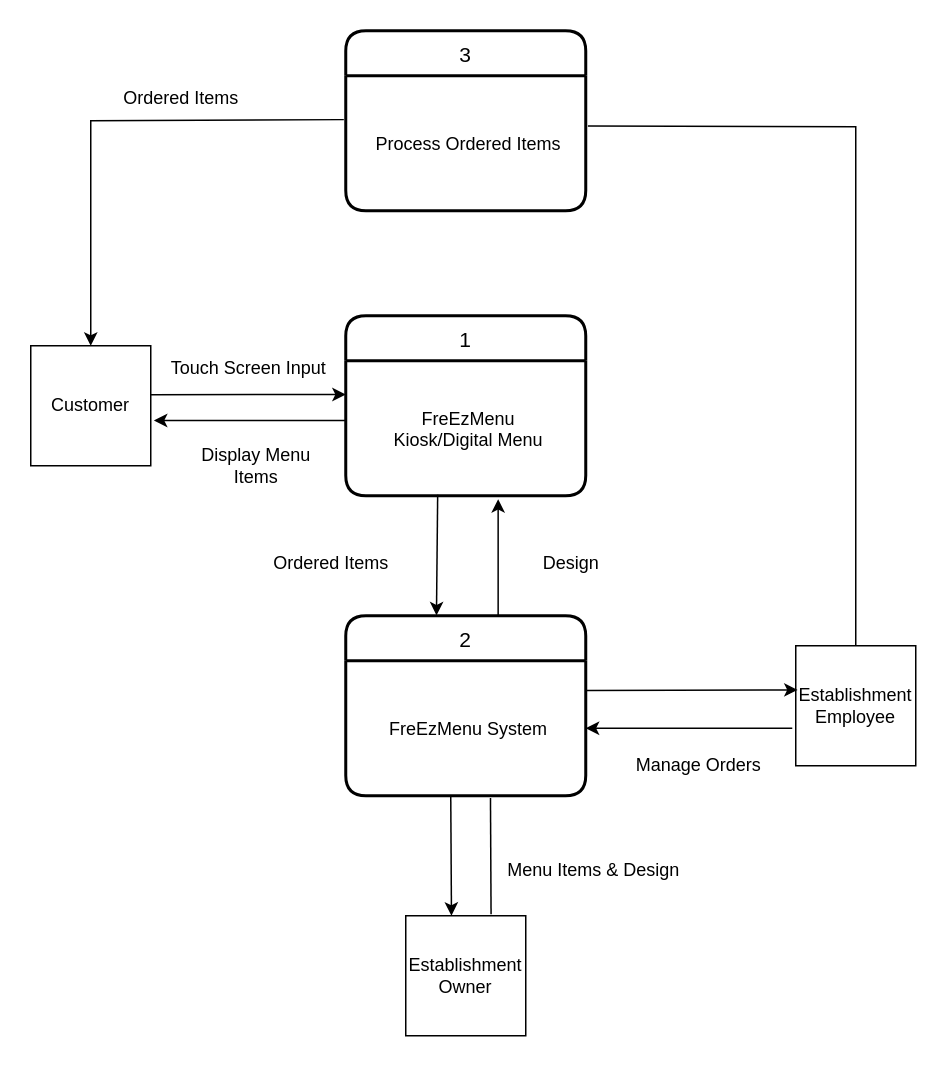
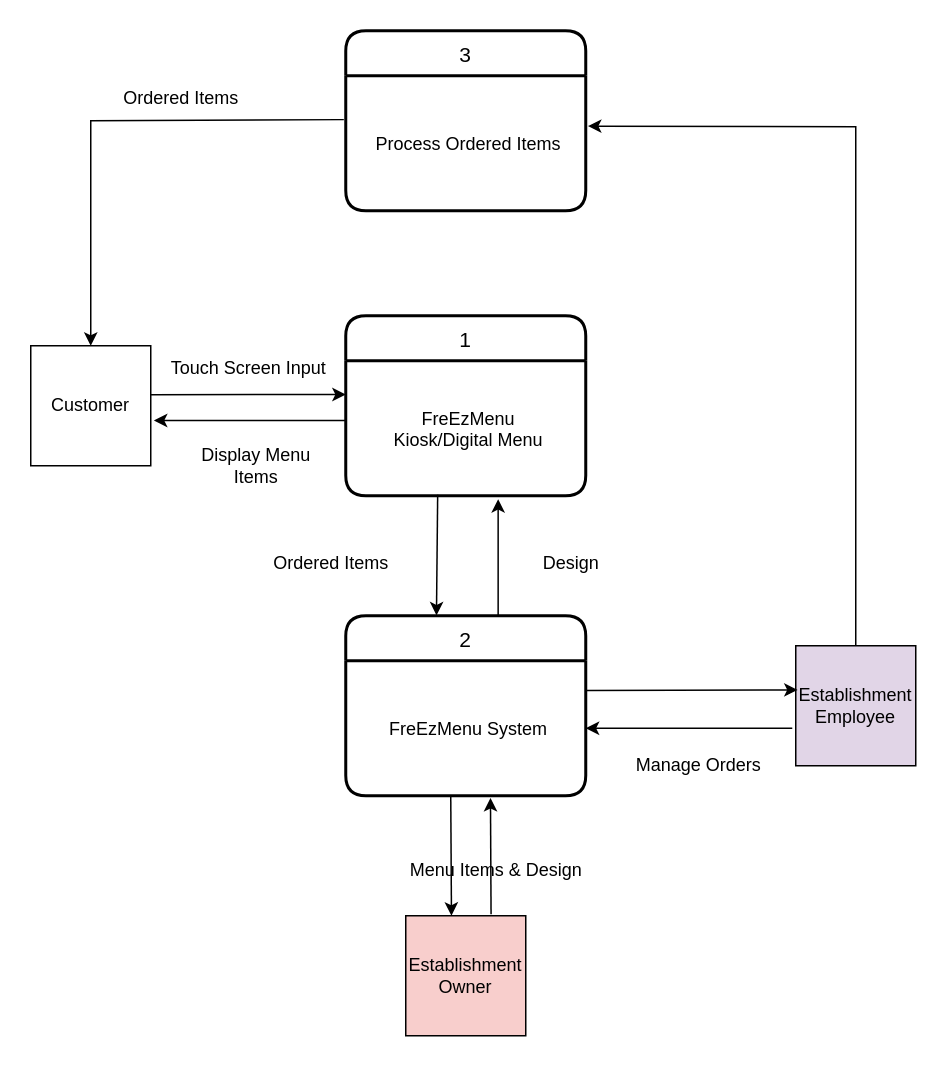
edge "Process Ordered Items" -- "Establishment Employee": arrowhead none -> classic
node "Establishment Employee": fillcolor #ffffff -> #e1d5e7
edge "FreEzMenu System" -- "Establishment Owner": arrowhead none -> classic
node "Menu Items & Design": moved (593, 871) -> (496, 871)
node "Establishment Owner": fillcolor #ffffff -> #f8cecc
